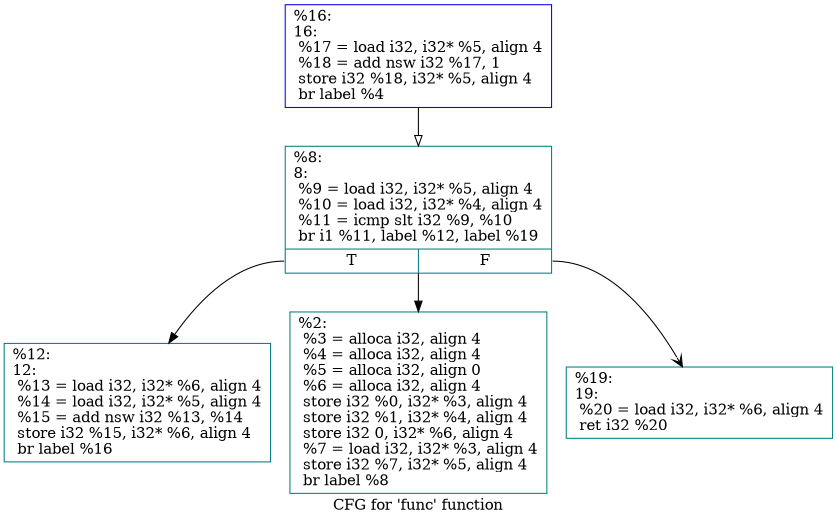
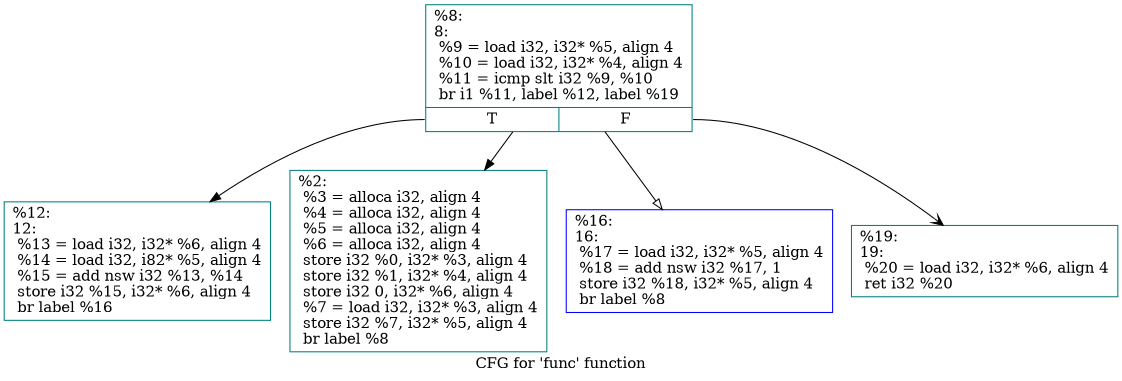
node "%16:": text "br label %4" -> "br label %8"
edge "%16:" -> "%8:": reversed
node "%2:": text "%5 = alloca i32, align 0" -> "%5 = alloca i32, align 4"
node "%12:": text "%14 = load i32, i32* %5, align 4" -> "%14 = load i32, i82* %5, align 4"
